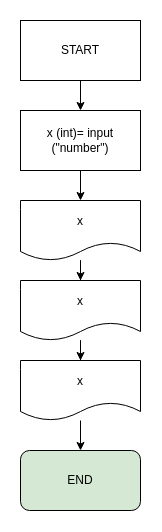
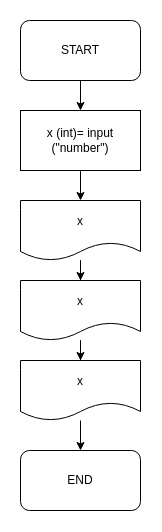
node "START": shape rectangle -> rounded rectangle
node "END": fillcolor #d5e8d4 -> #ffffff
